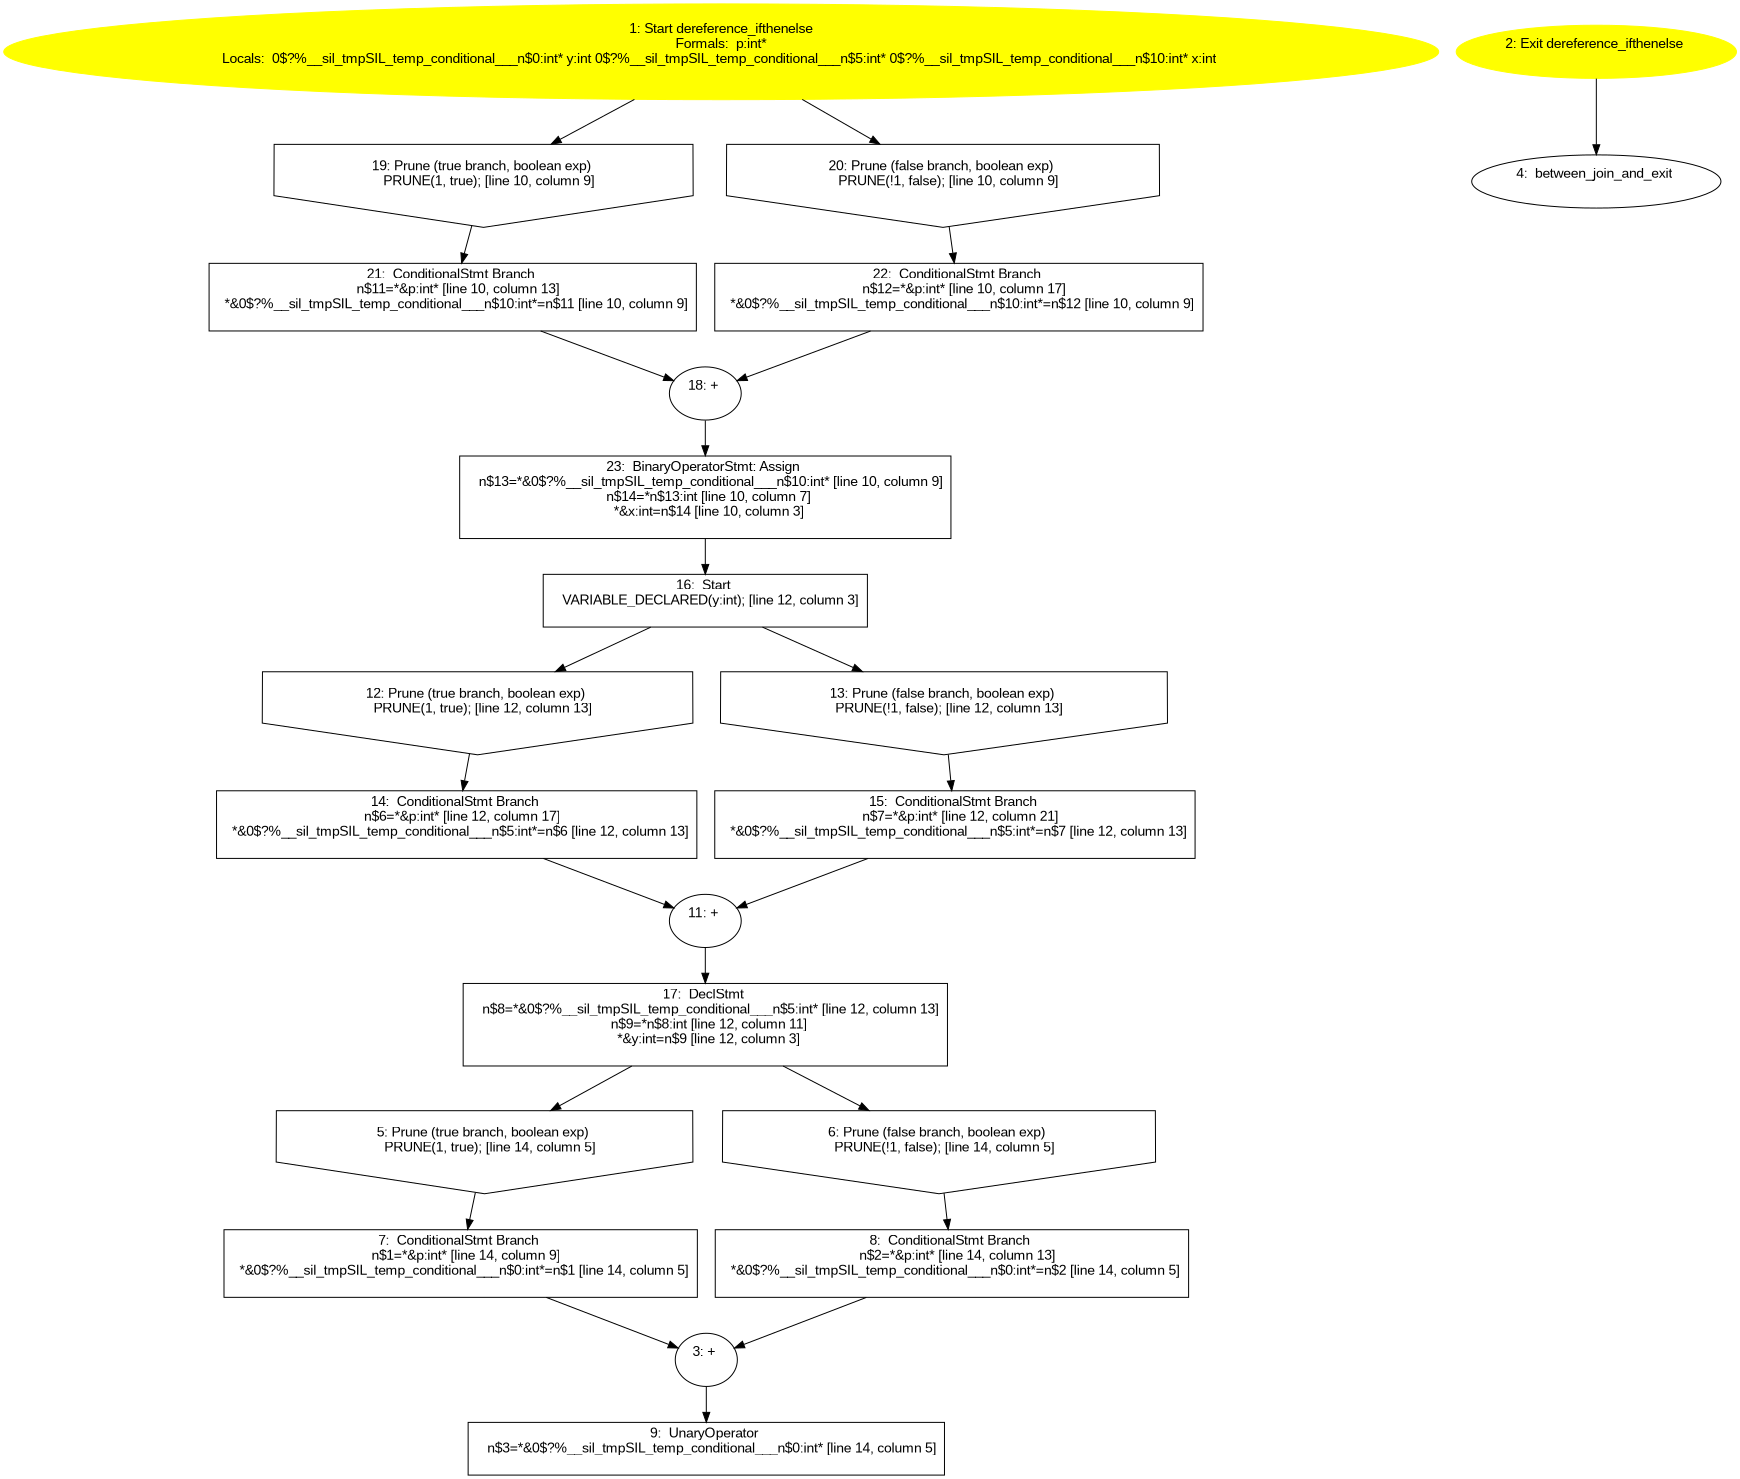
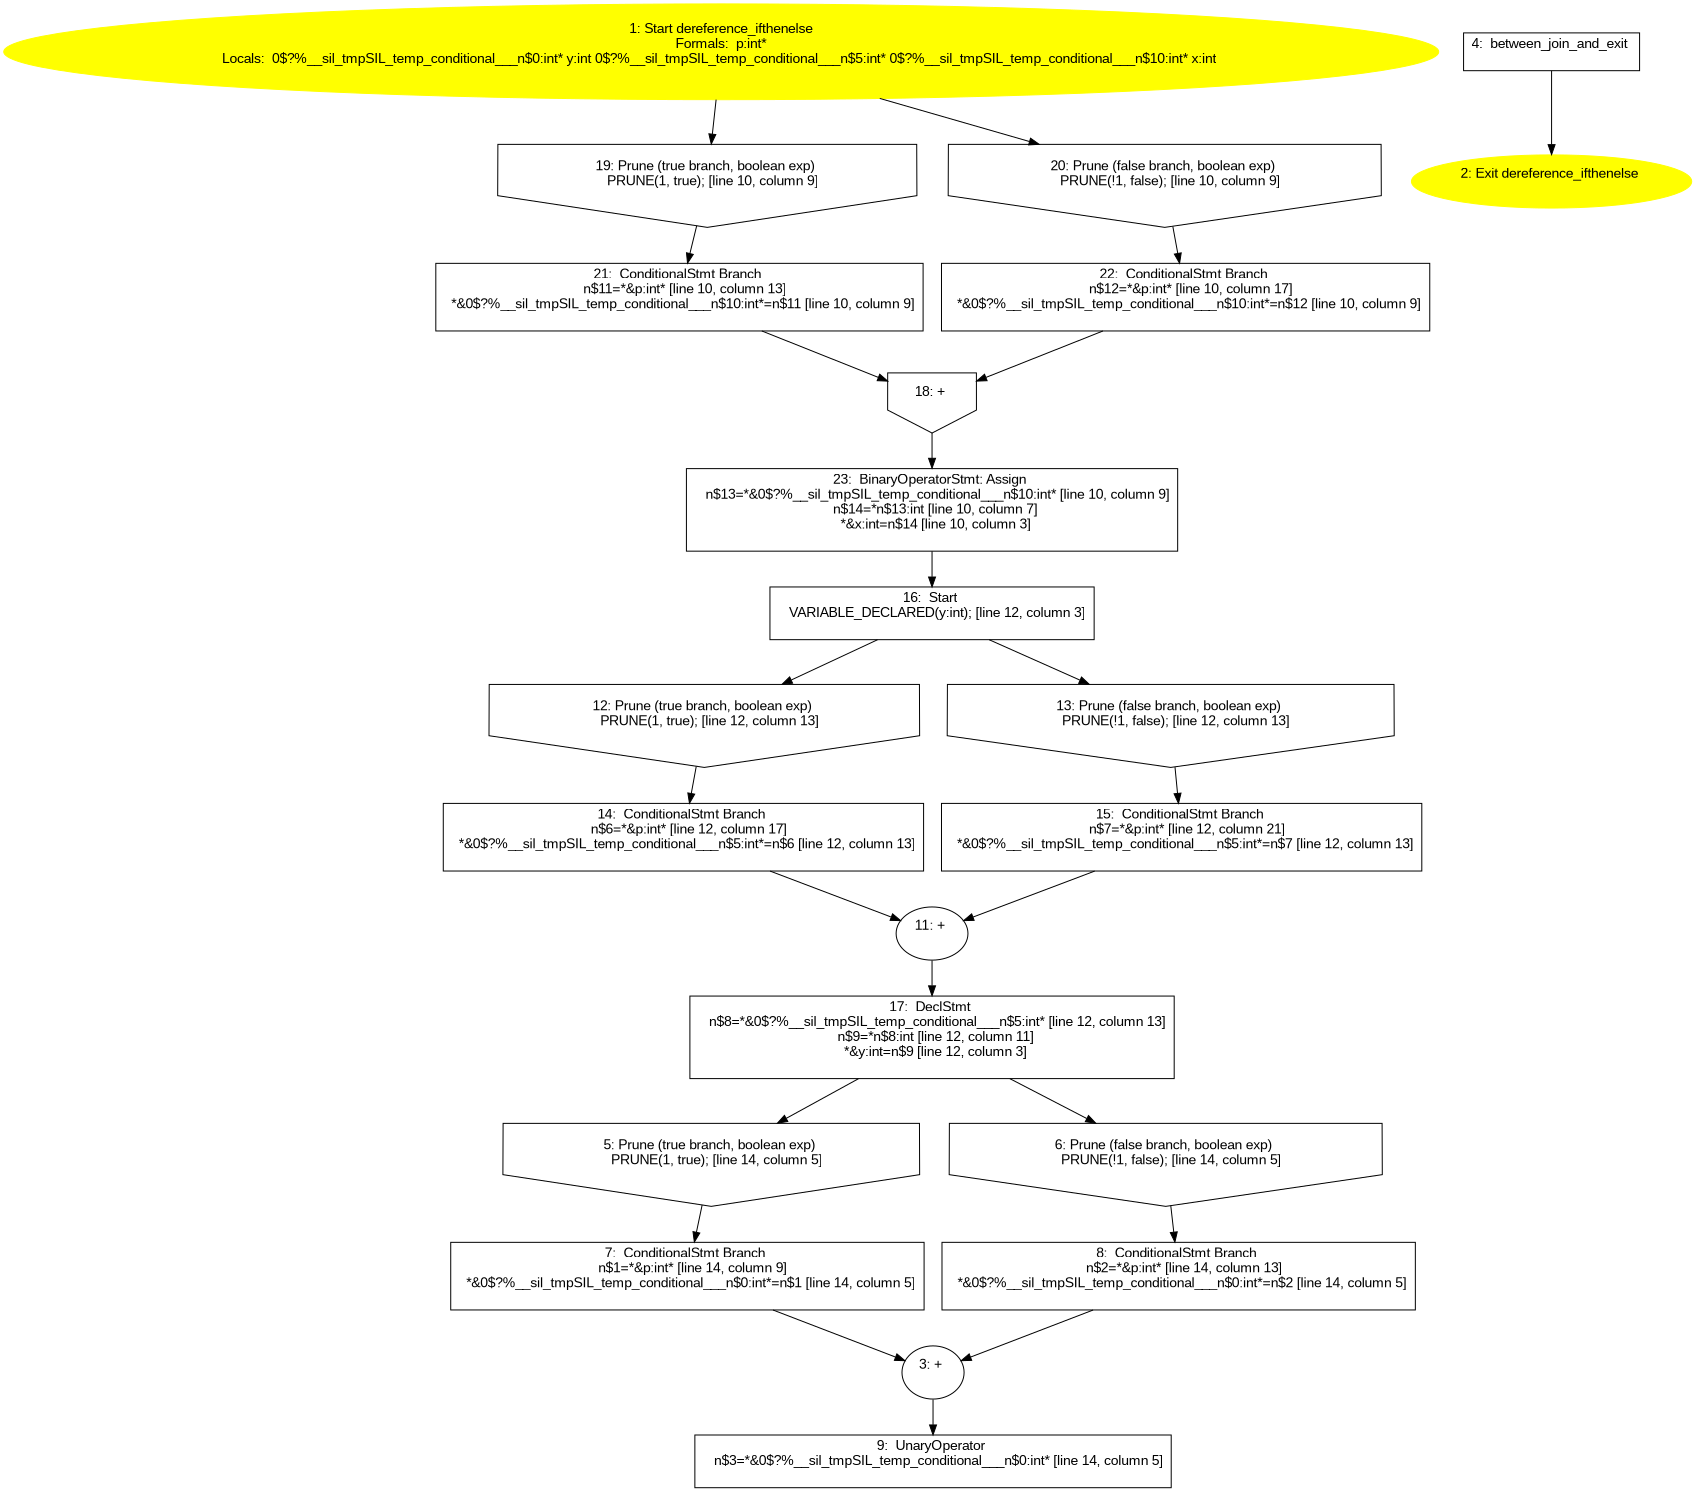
edge "2: Exit dereference_ifthenelse" -> "4:  between_join_and_exit": reversed
node "4:  between_join_and_exit": shape ellipse -> box
node "18: +": shape ellipse -> invhouse
